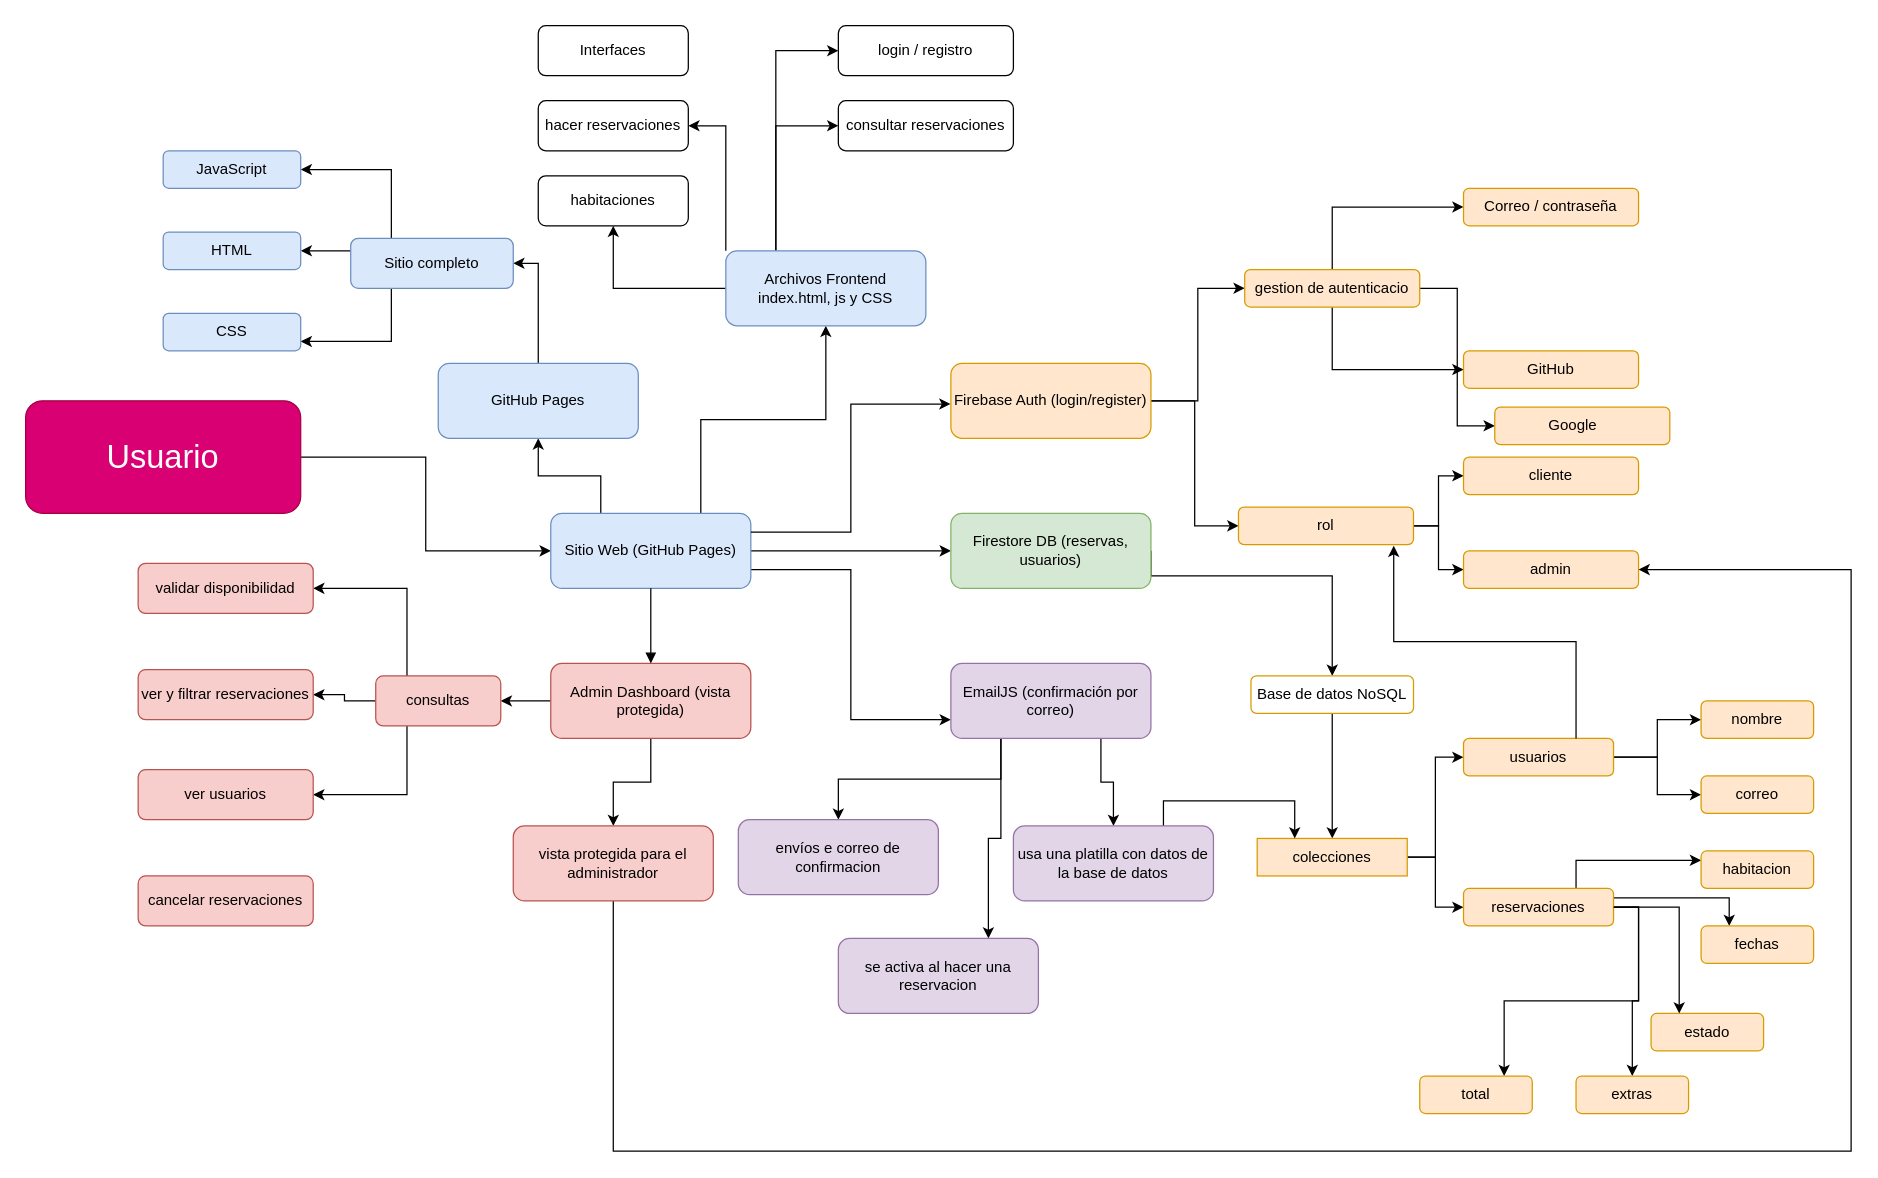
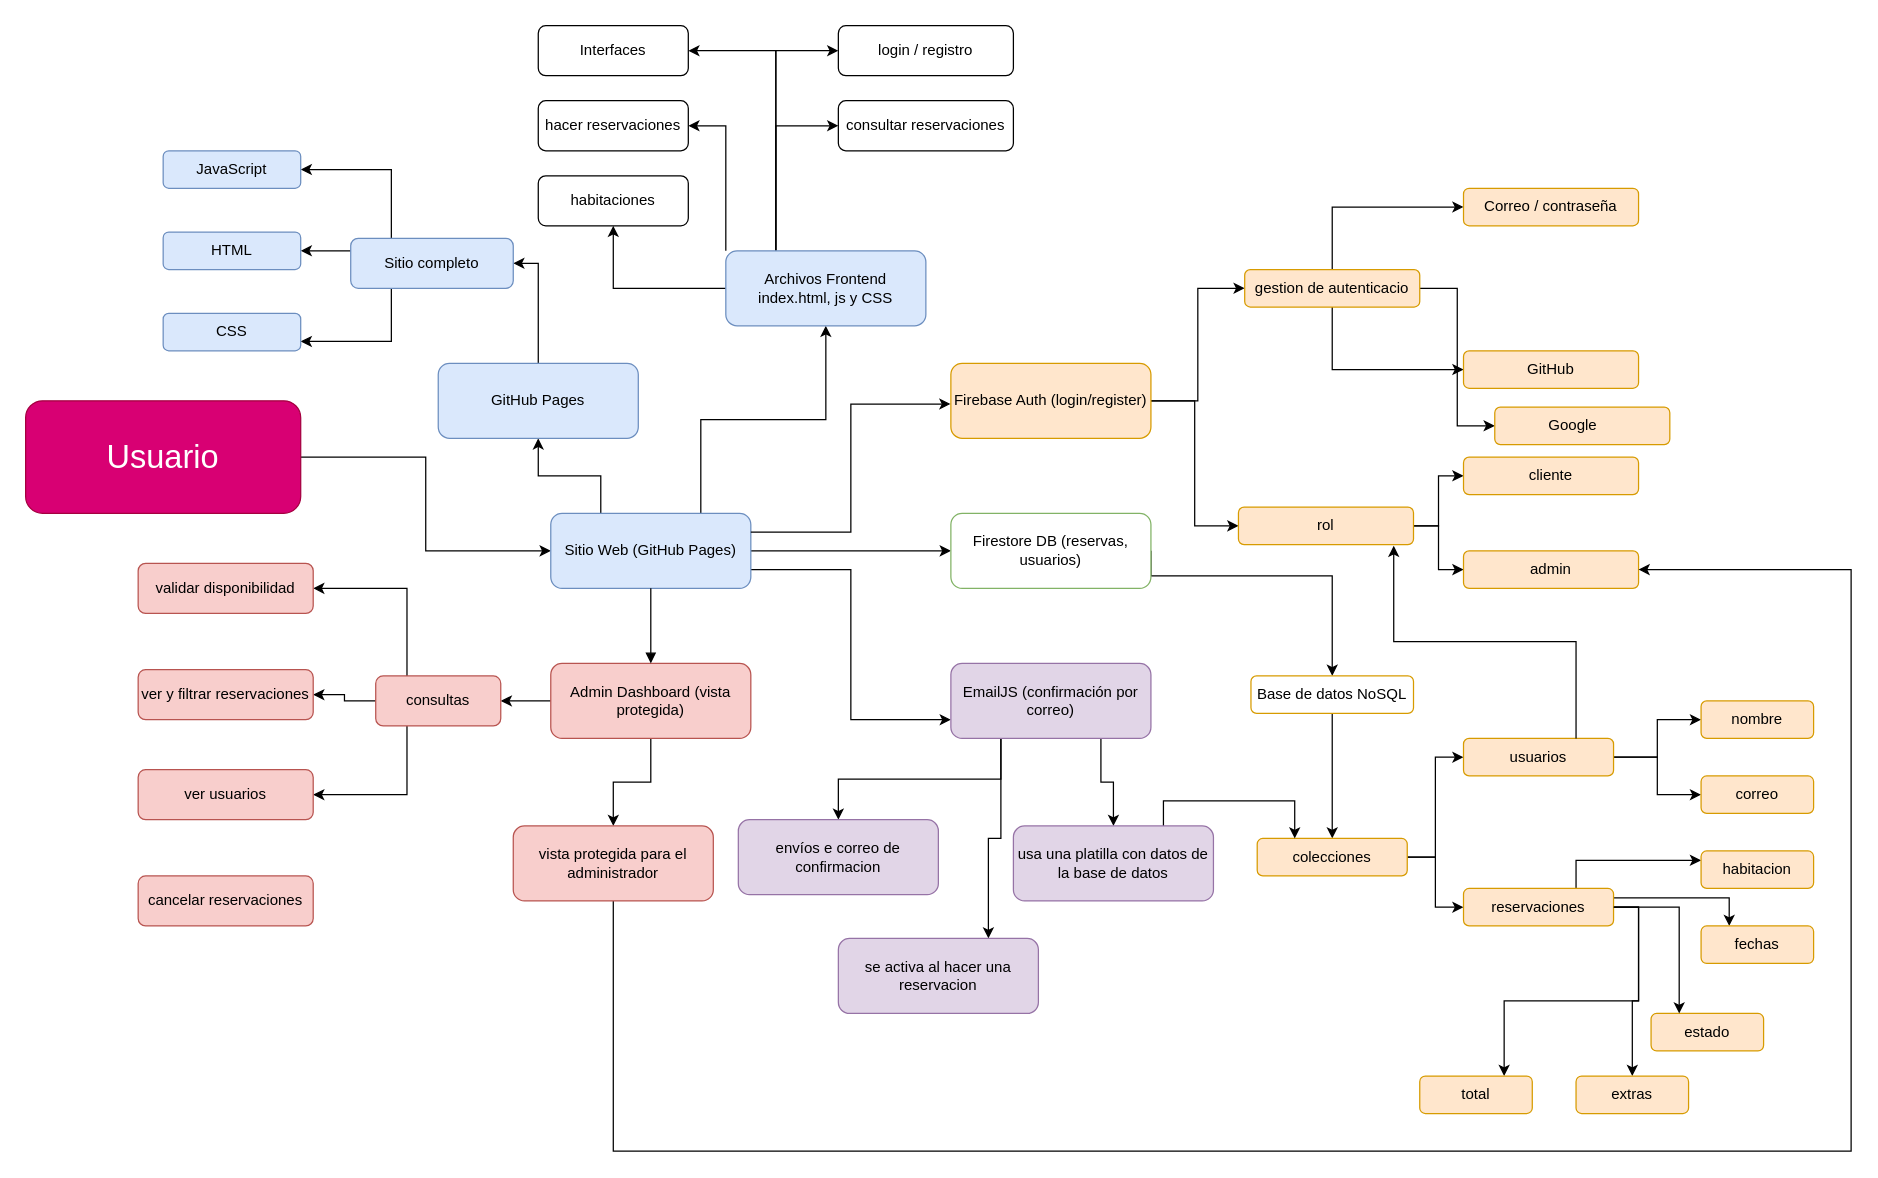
edge "Archivos Frontend index.html, js y CSS" -> "Interfaces": added
node "Firestore DB (reservas, usuarios)": fillcolor #d5e8d4 -> #ffffff
node "colecciones": shape rectangle -> rounded rectangle
